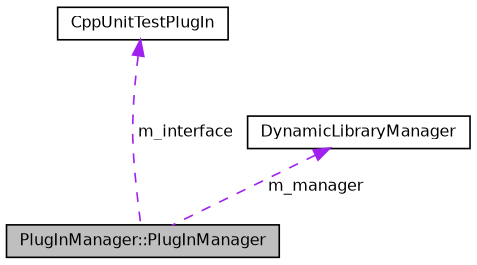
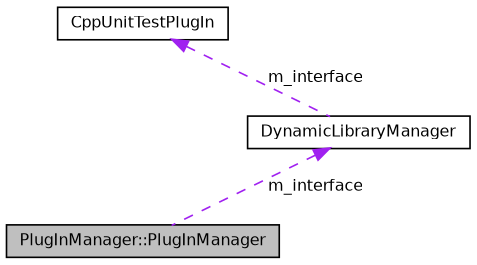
edge "PlugInManager::PlugInManager" -> "CppUnitTestPlugIn": now "DynamicLibraryManager" -> "CppUnitTestPlugIn"
edge "PlugInManager::PlugInManager" -> "DynamicLibraryManager": label " m_manager" -> " m_interface"
